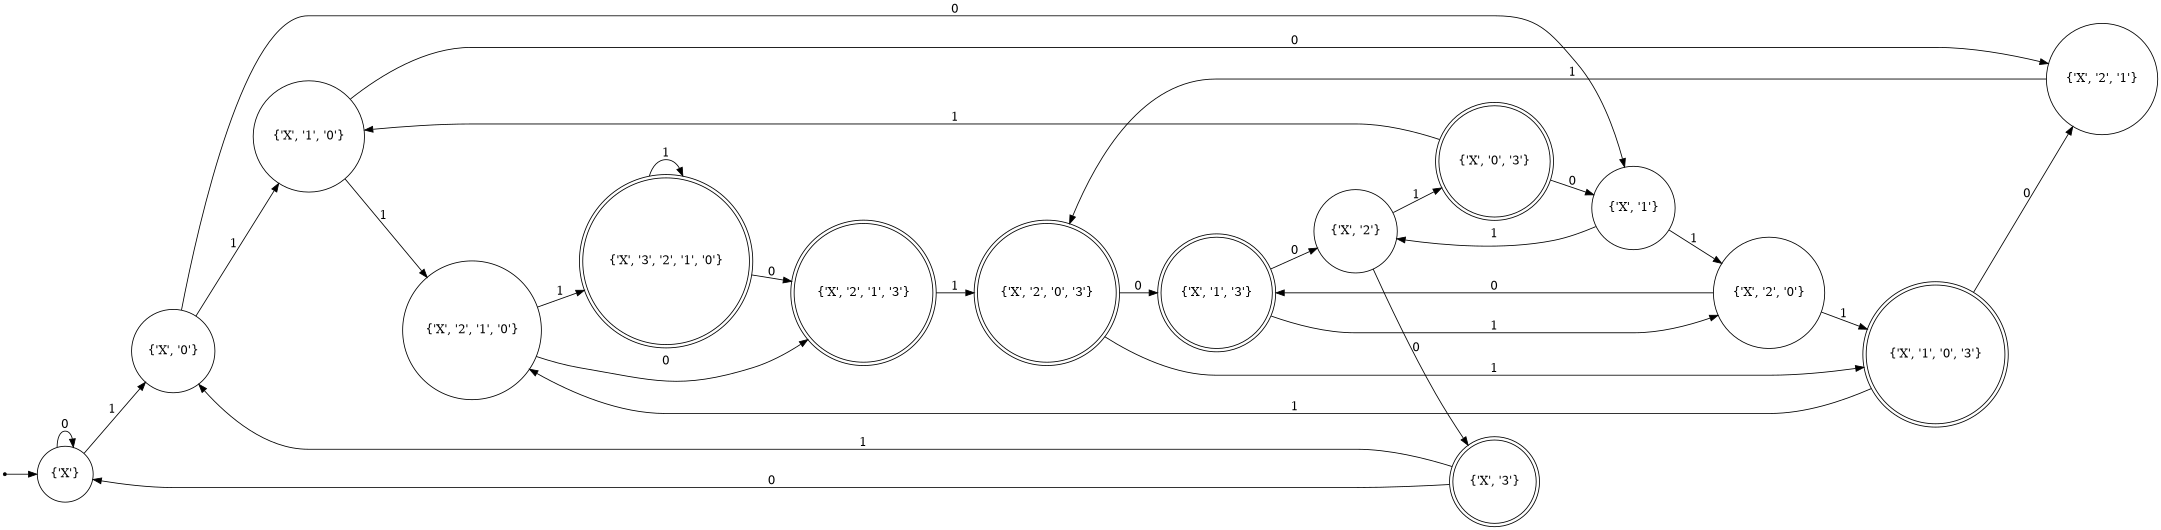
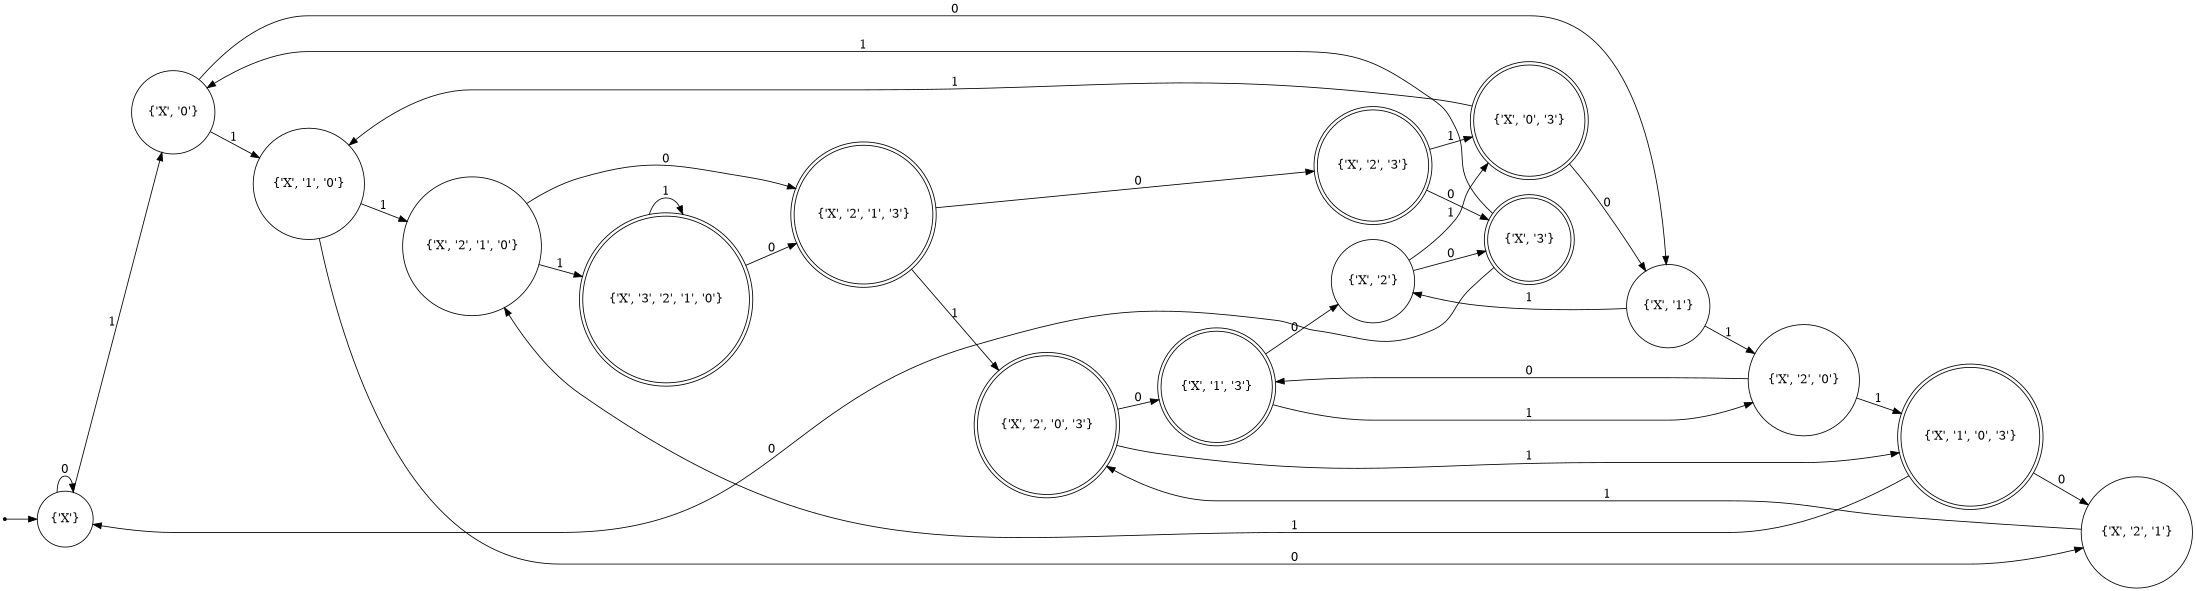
node "{'X', '2', '3'}": added
